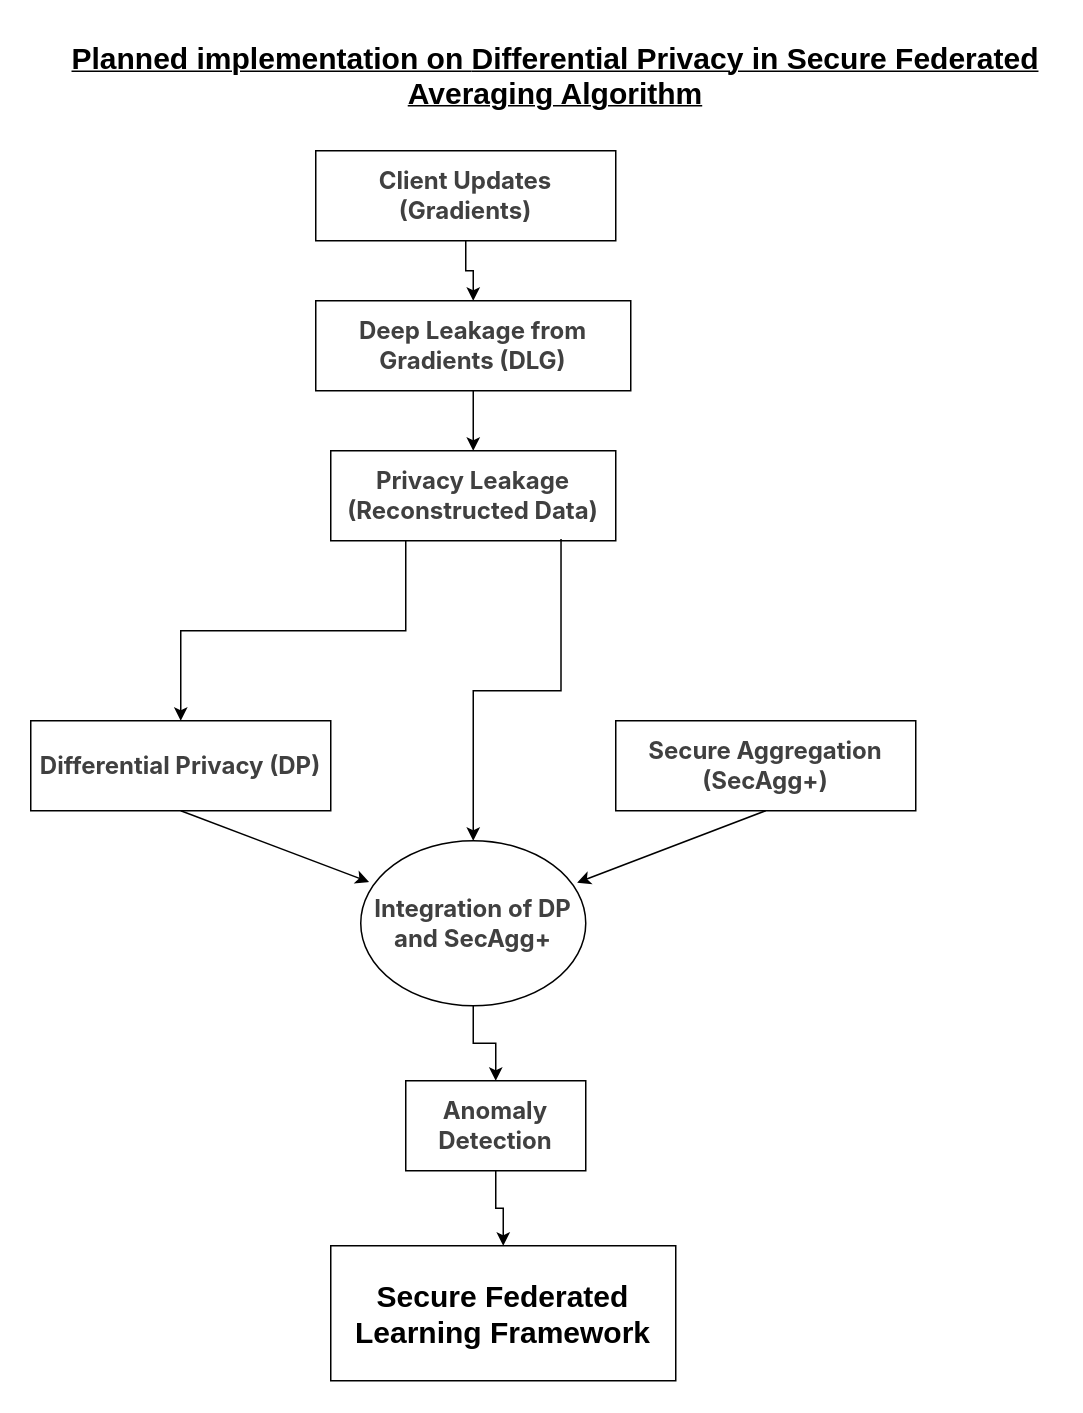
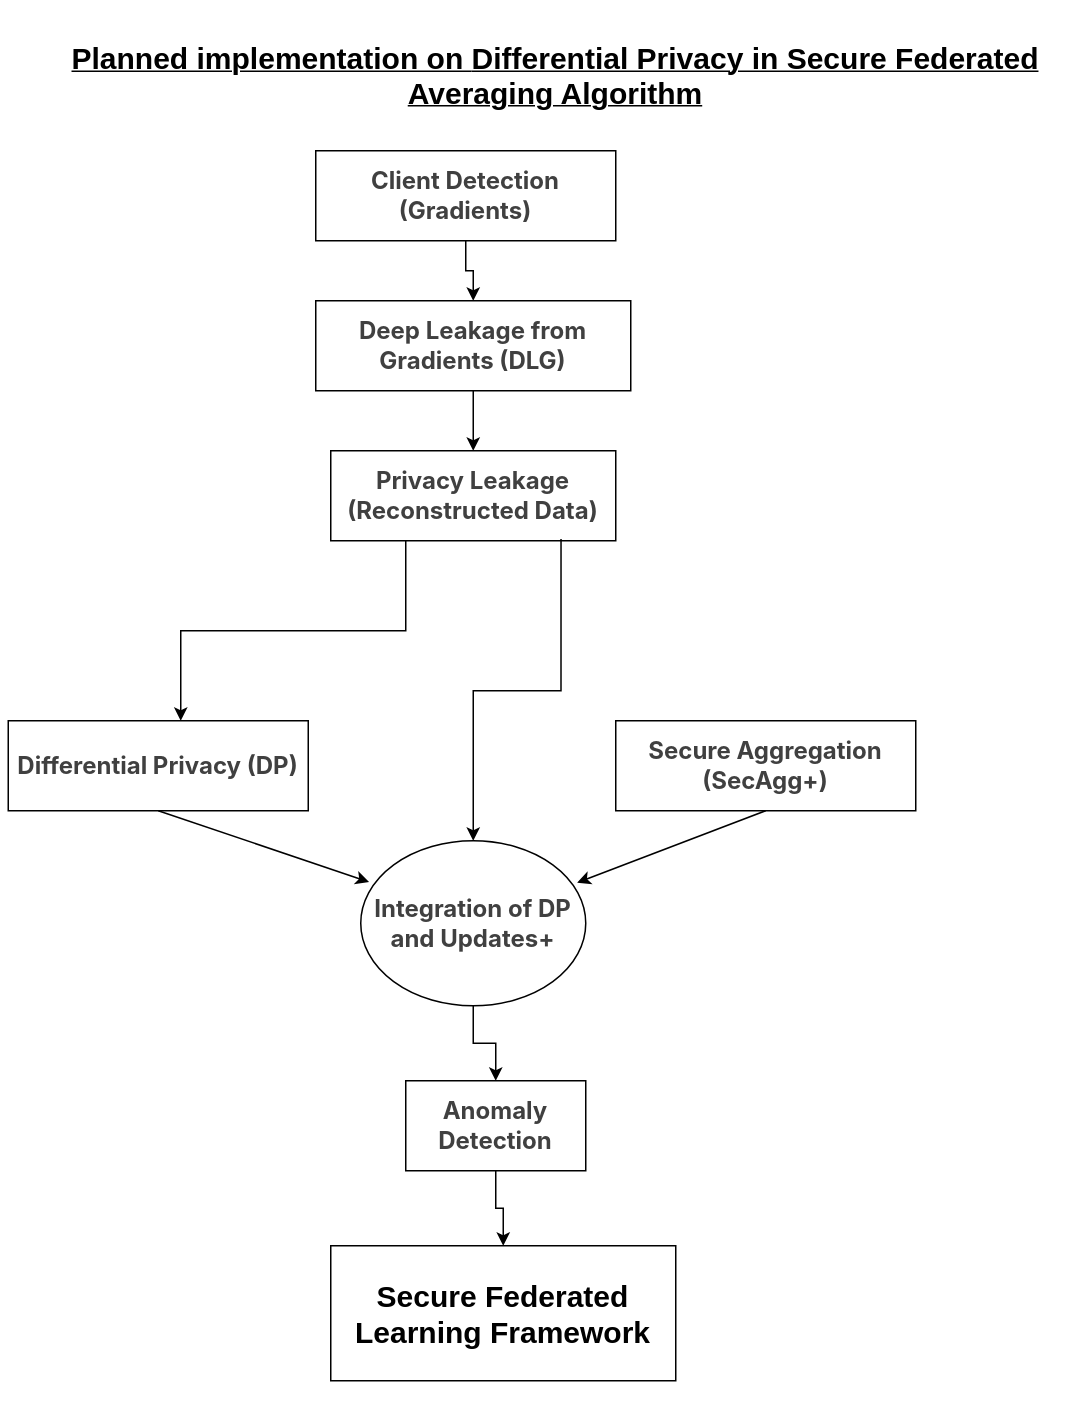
node "Client Updates (Gradients)": label "Client Updates (Gradients)" -> "Client Detection (Gradients)"
node "Differential Privacy (DP)": moved (181, 766) -> (158, 766)
node "Integration of DP and SecAgg+": label "Integration of DP and SecAgg+" -> "Integration of DP and Updates+"
